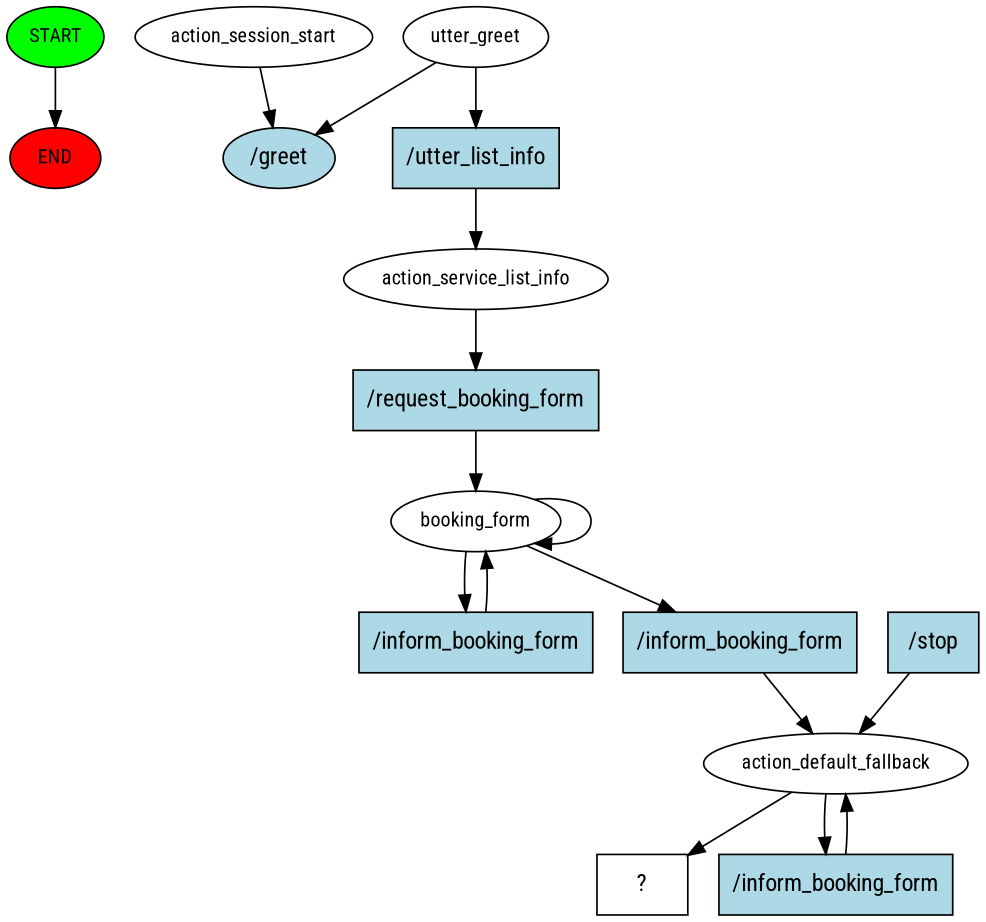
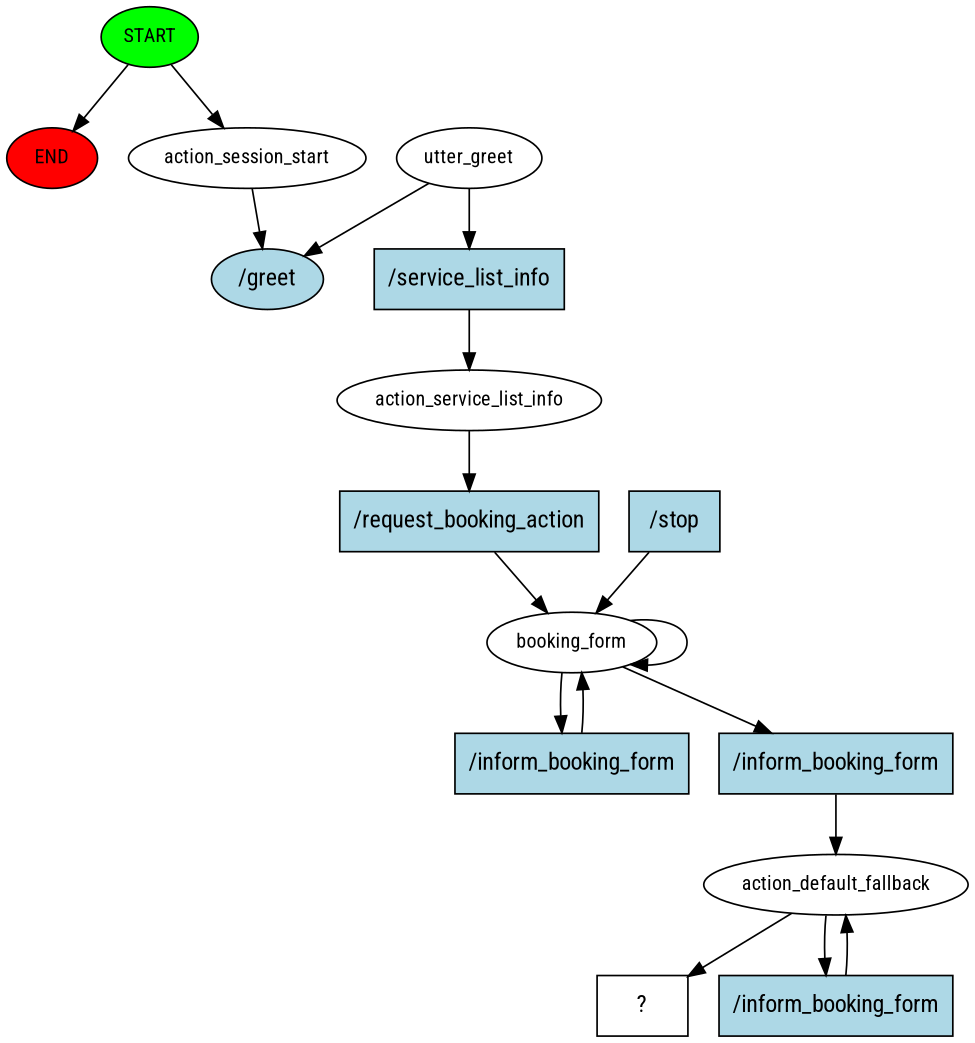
edge "START" -> "action_session_start": added
node "/utter_list_info": label "/utter_list_info" -> "/service_list_info"
node "/request_booking_form": label "/request_booking_form" -> "/request_booking_action"
edge "/stop" -> "action_default_fallback": now "/stop" -> "booking_form"
